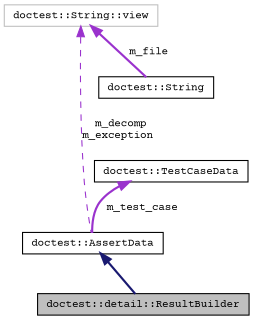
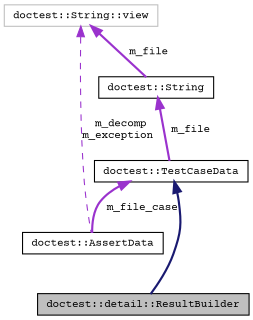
edge "doctest::TestCaseData" -> "doctest::String": added, label "m_file"
edge "doctest::AssertData" -> "doctest::TestCaseData": label " m_test_case" -> " m_file_case"
edge "doctest::detail::ResultBuilder" -> "doctest::AssertData": now "doctest::detail::ResultBuilder" -> "doctest::TestCaseData"
